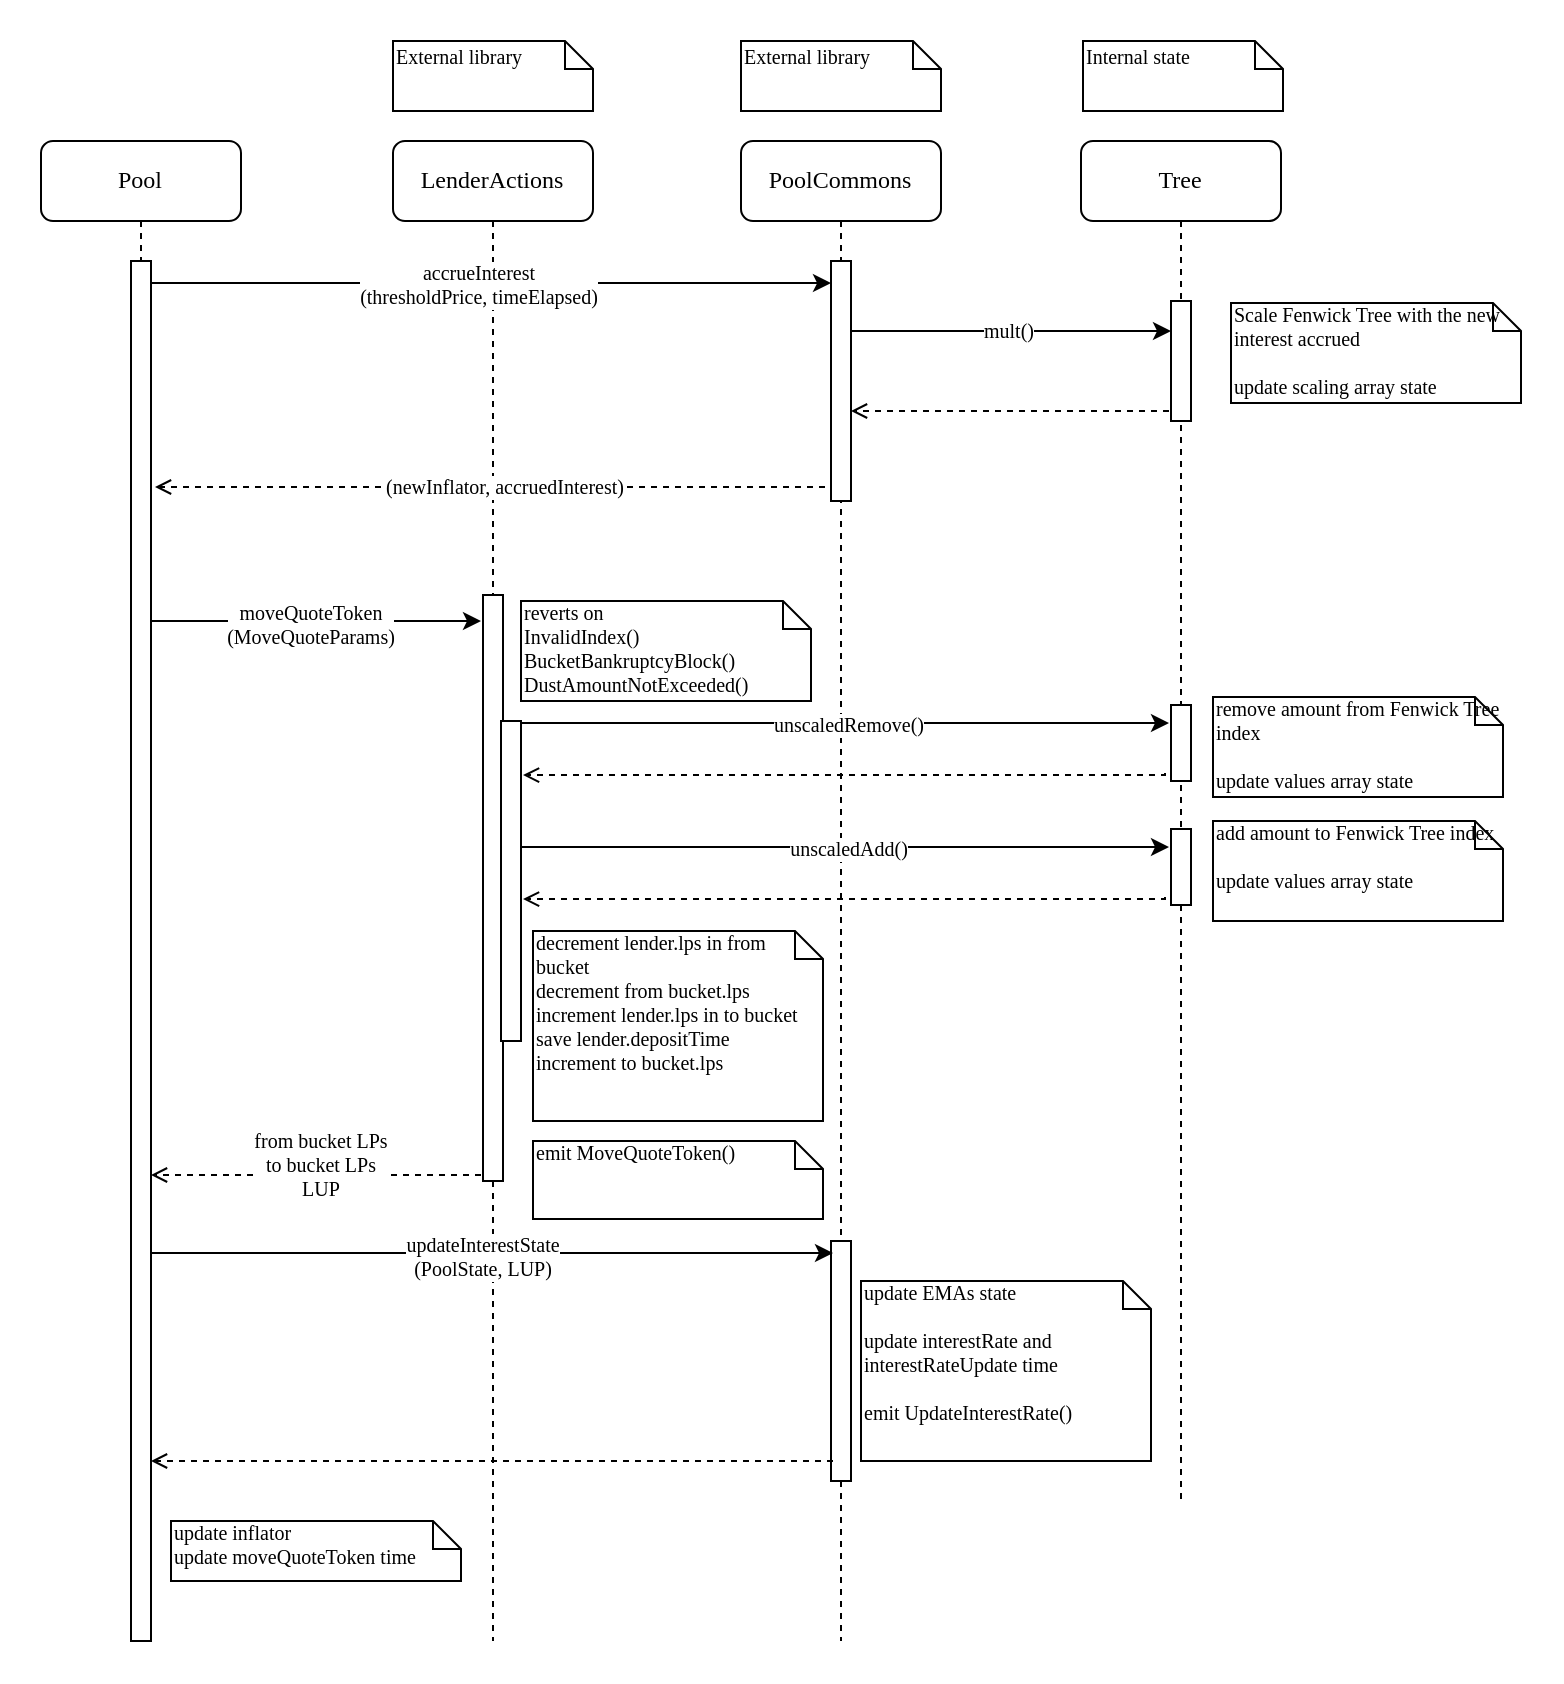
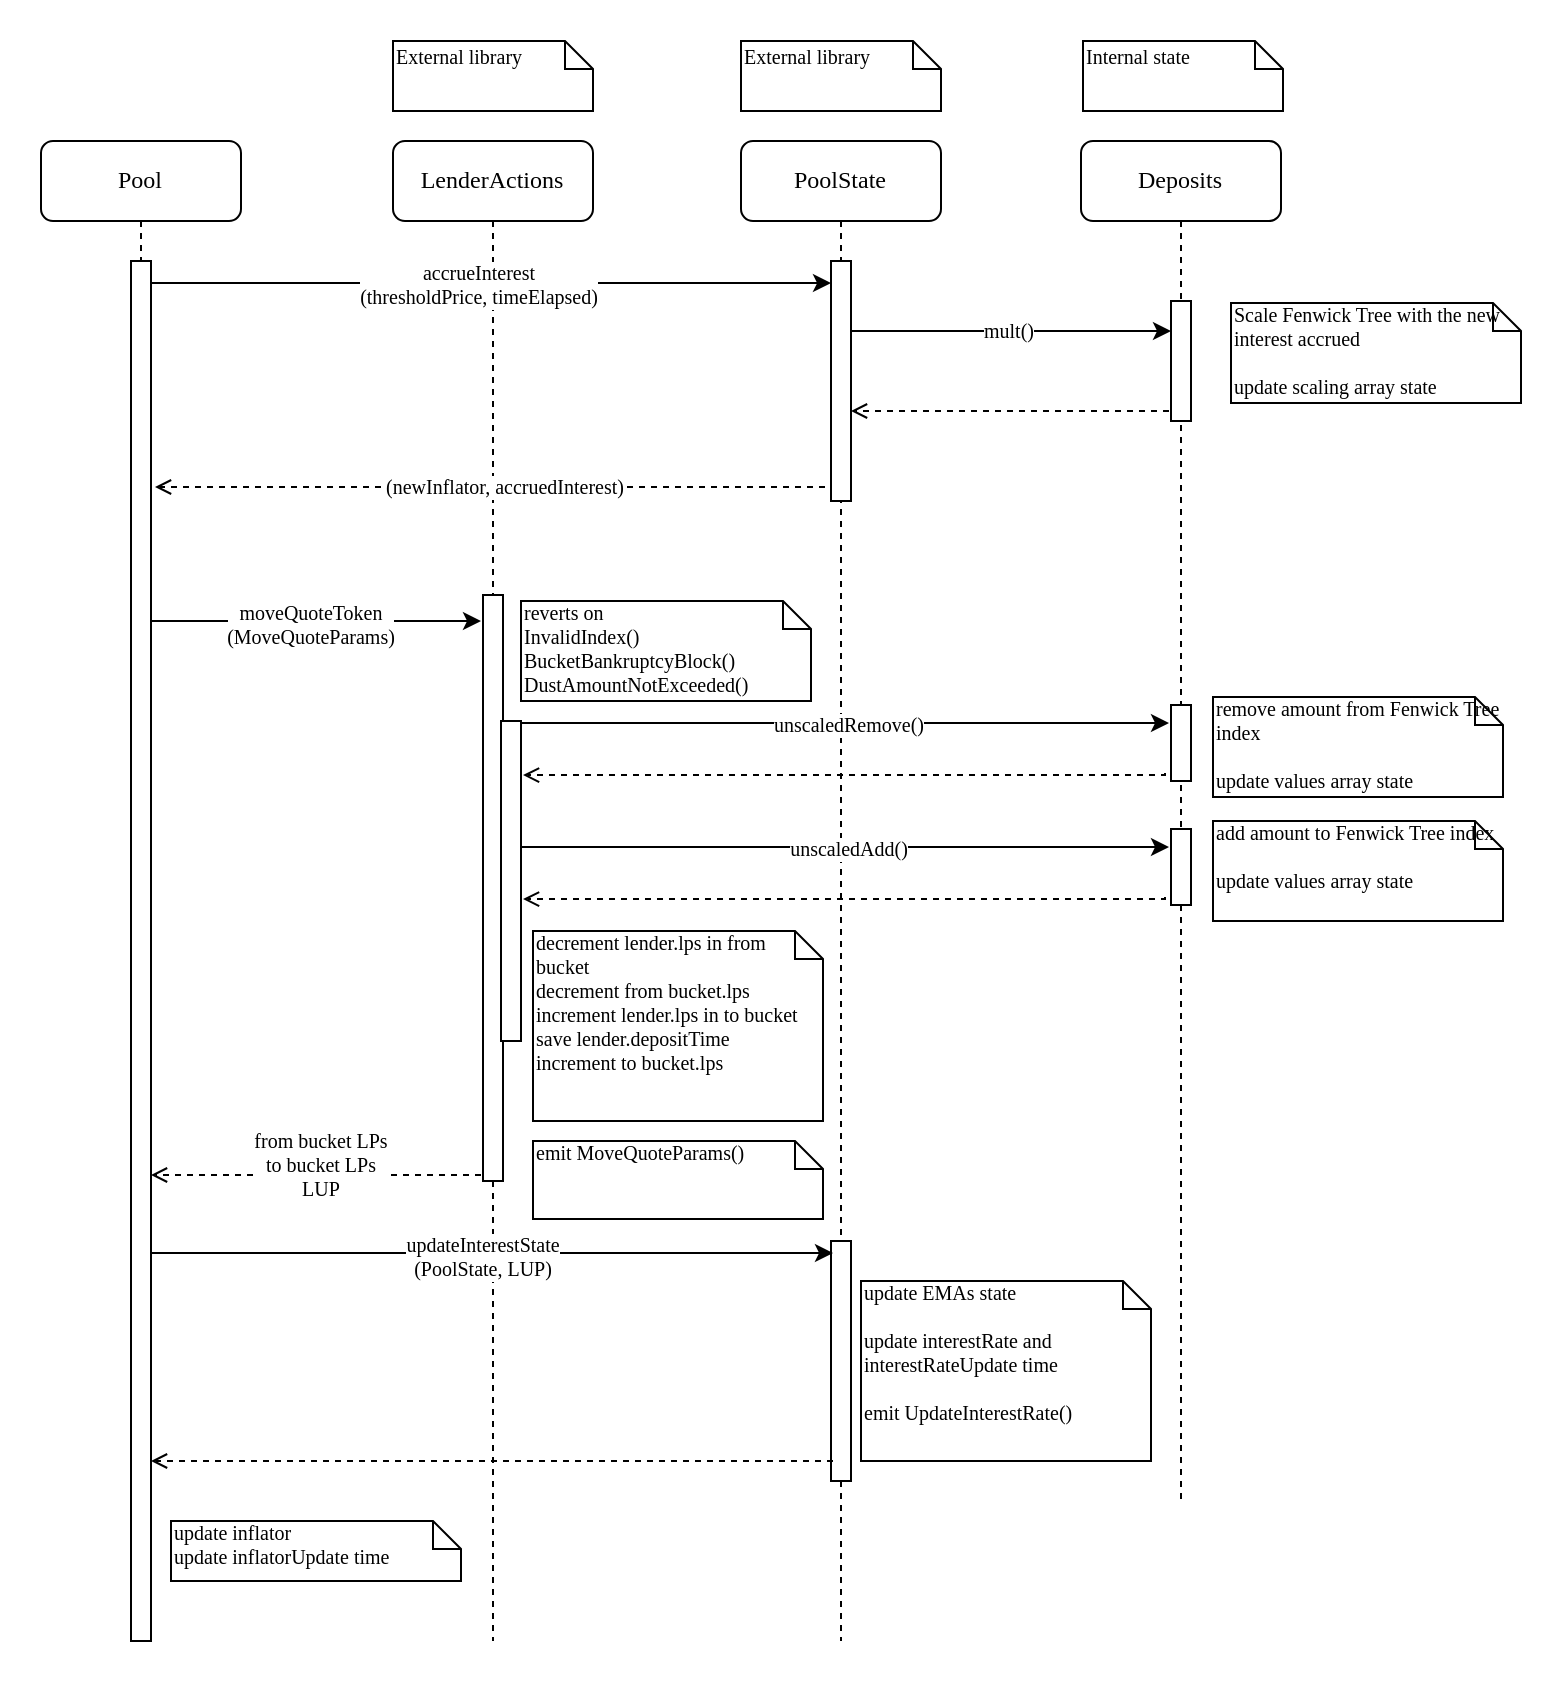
node "PoolCommons": label "PoolCommons" -> "PoolState"
node "Tree": label "Tree" -> "Deposits"
node "emit MoveQuoteToken()": label "emit MoveQuoteToken()" -> "emit MoveQuoteParams()"
node "update inflator update moveQuoteToken time": label "update inflator update moveQuoteToken time" -> "update inflator update inflatorUpdate time"
